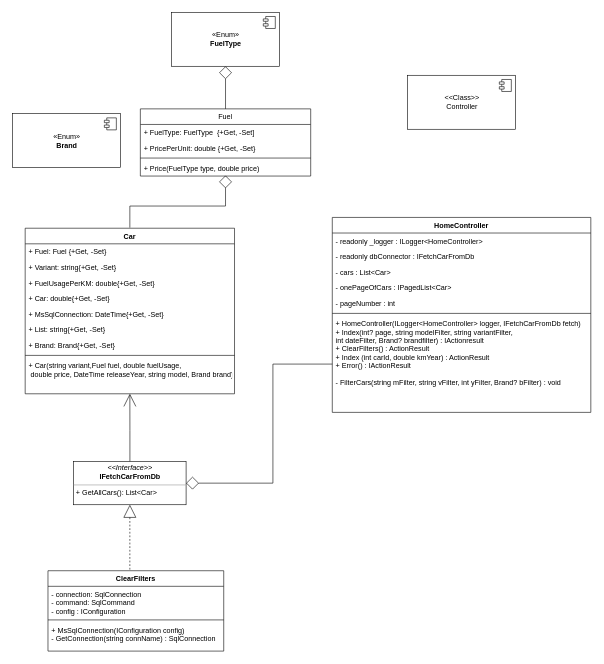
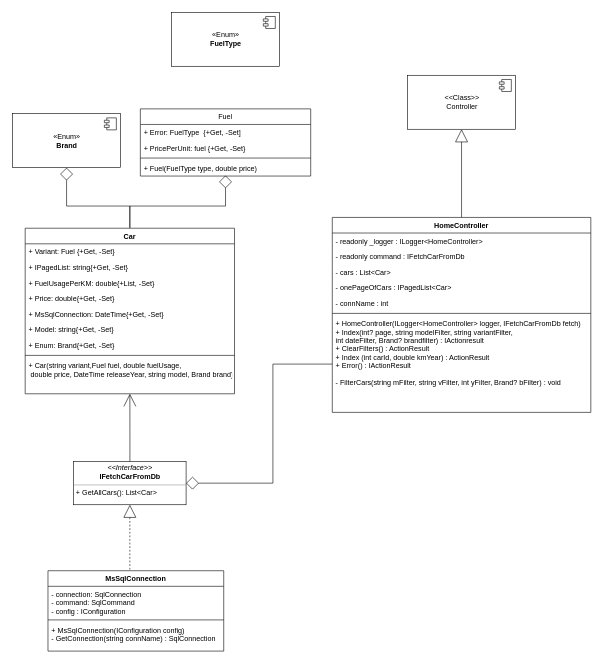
edge "Fuel" -> "«Enum» FuelType": removed
node "+ FuelType: FuelType {+Get, -Set]": label "+ FuelType: FuelType {+Get, -Set]" -> "+ Error: FuelType {+Get, -Set]"
node "+ PricePerUnit: double {+Get, -Set}": label "+ PricePerUnit: double {+Get, -Set}" -> "+ PricePerUnit: fuel {+Get, -Set}"
node "+ Price(FuelType type, double price)": label "+ Price(FuelType type, double price)" -> "+ Fuel(FuelType type, double price)"
edge "HomeController" -> "<<Class>> Controller": added
edge "Car" -> "«Enum» Brand": added
node "+ Fuel: Fuel {+Get, -Set}": label "+ Fuel: Fuel {+Get, -Set}" -> "+ Variant: Fuel {+Get, -Set}"
node "- readonly dbConnector : IFetchCarFromDb": label "- readonly dbConnector : IFetchCarFromDb" -> "- readonly command : IFetchCarFromDb"
node "+ Variant: string{+Get, -Set}": label "+ Variant: string{+Get, -Set}" -> "+ IPagedList: string{+Get, -Set}"
node "+ FuelUsagePerKM: double{+Get, -Set}": label "+ FuelUsagePerKM: double{+Get, -Set}" -> "+ FuelUsagePerKM: double{+List, -Set}"
node "+ Car: double{+Get, -Set}": label "+ Car: double{+Get, -Set}" -> "+ Price: double{+Get, -Set}"
node "- pageNumber : int": label "- pageNumber : int" -> "- connName : int"
node "+ List: string{+Get, -Set}": label "+ List: string{+Get, -Set}" -> "+ Model: string{+Get, -Set}"
node "+ Brand: Brand{+Get, -Set}": label "+ Brand: Brand{+Get, -Set}" -> "+ Enum: Brand{+Get, -Set}"
node "ClearFilters": label "ClearFilters" -> "MsSqlConnection"
